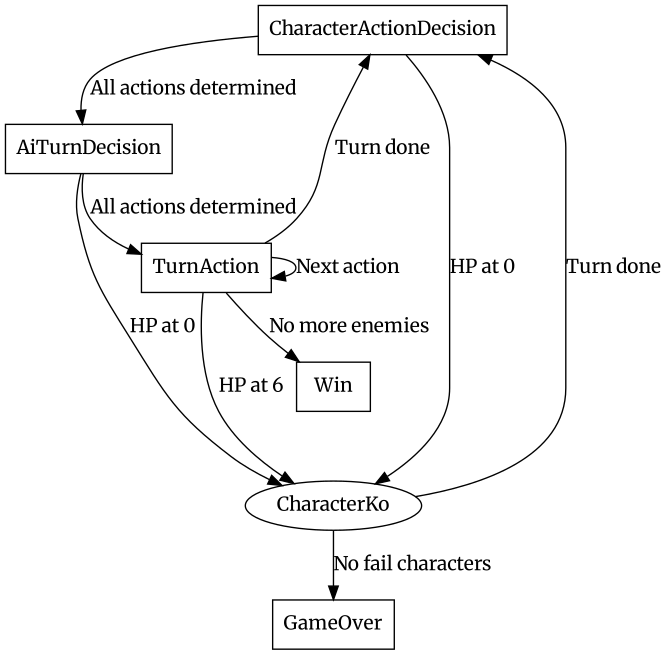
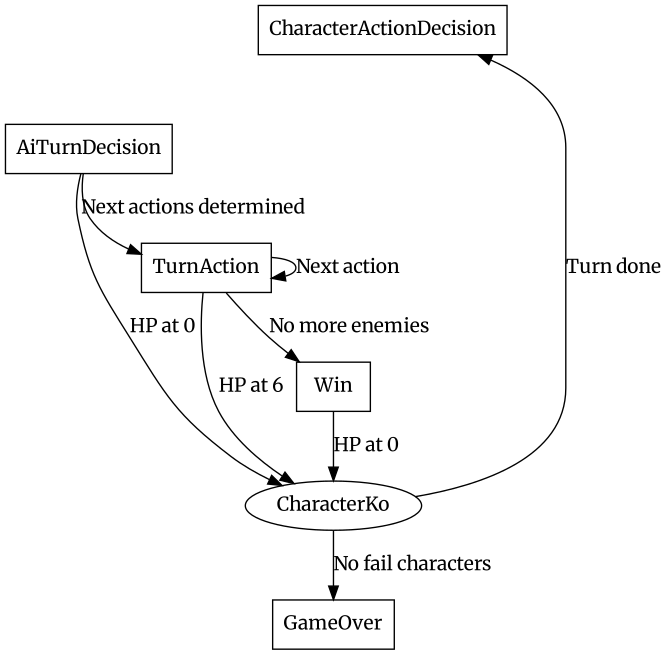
edge "CharacterActionDecision" -> "AiTurnDecision": removed, label "All actions determined"
edge "TurnAction" -> "CharacterActionDecision": removed, label "Turn done"
edge "AiTurnDecision" -> "TurnAction": label "All actions determined" -> "Next actions determined"
edge "CharacterActionDecision" -> "CharacterKo": now "Win" -> "CharacterKo"
